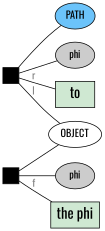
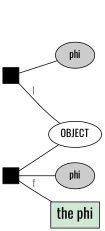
node "PATH": removed
node "to": removed
